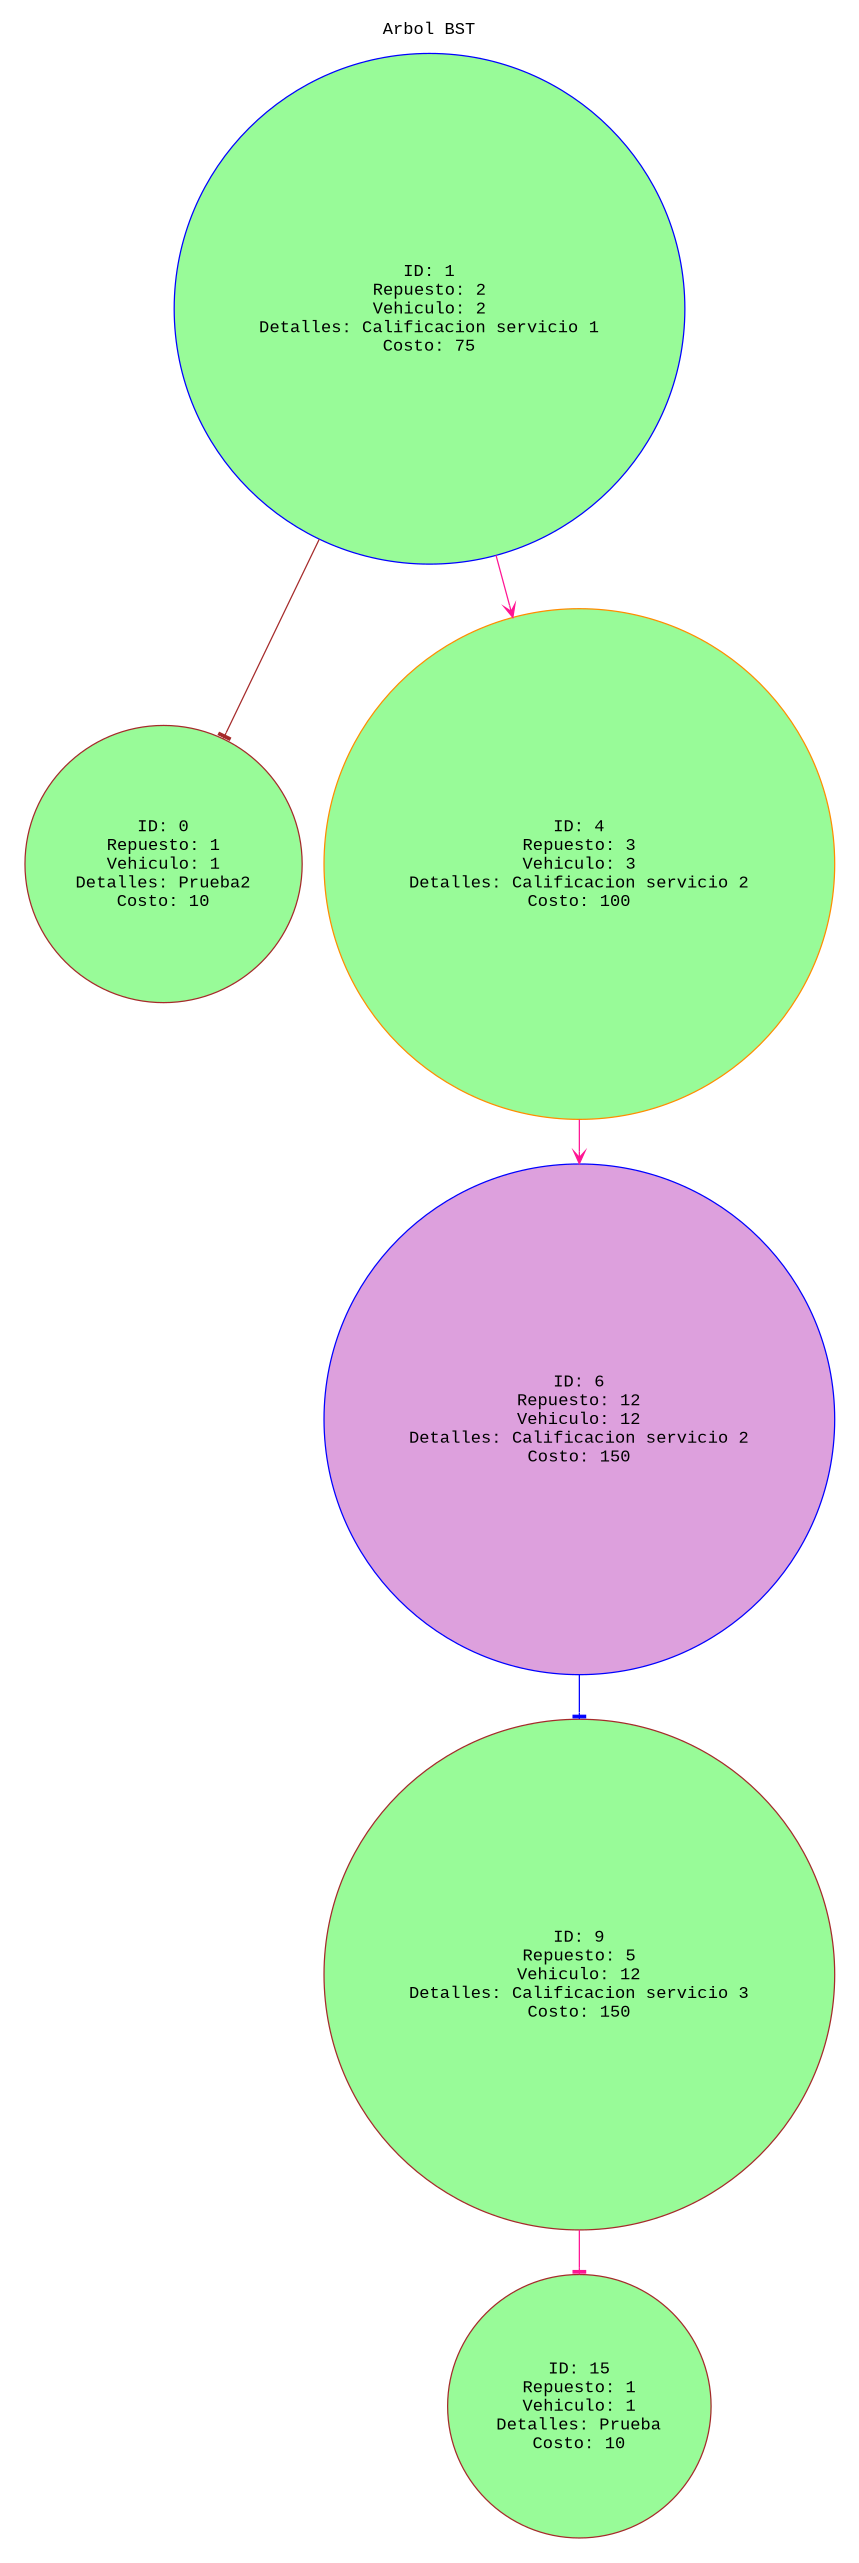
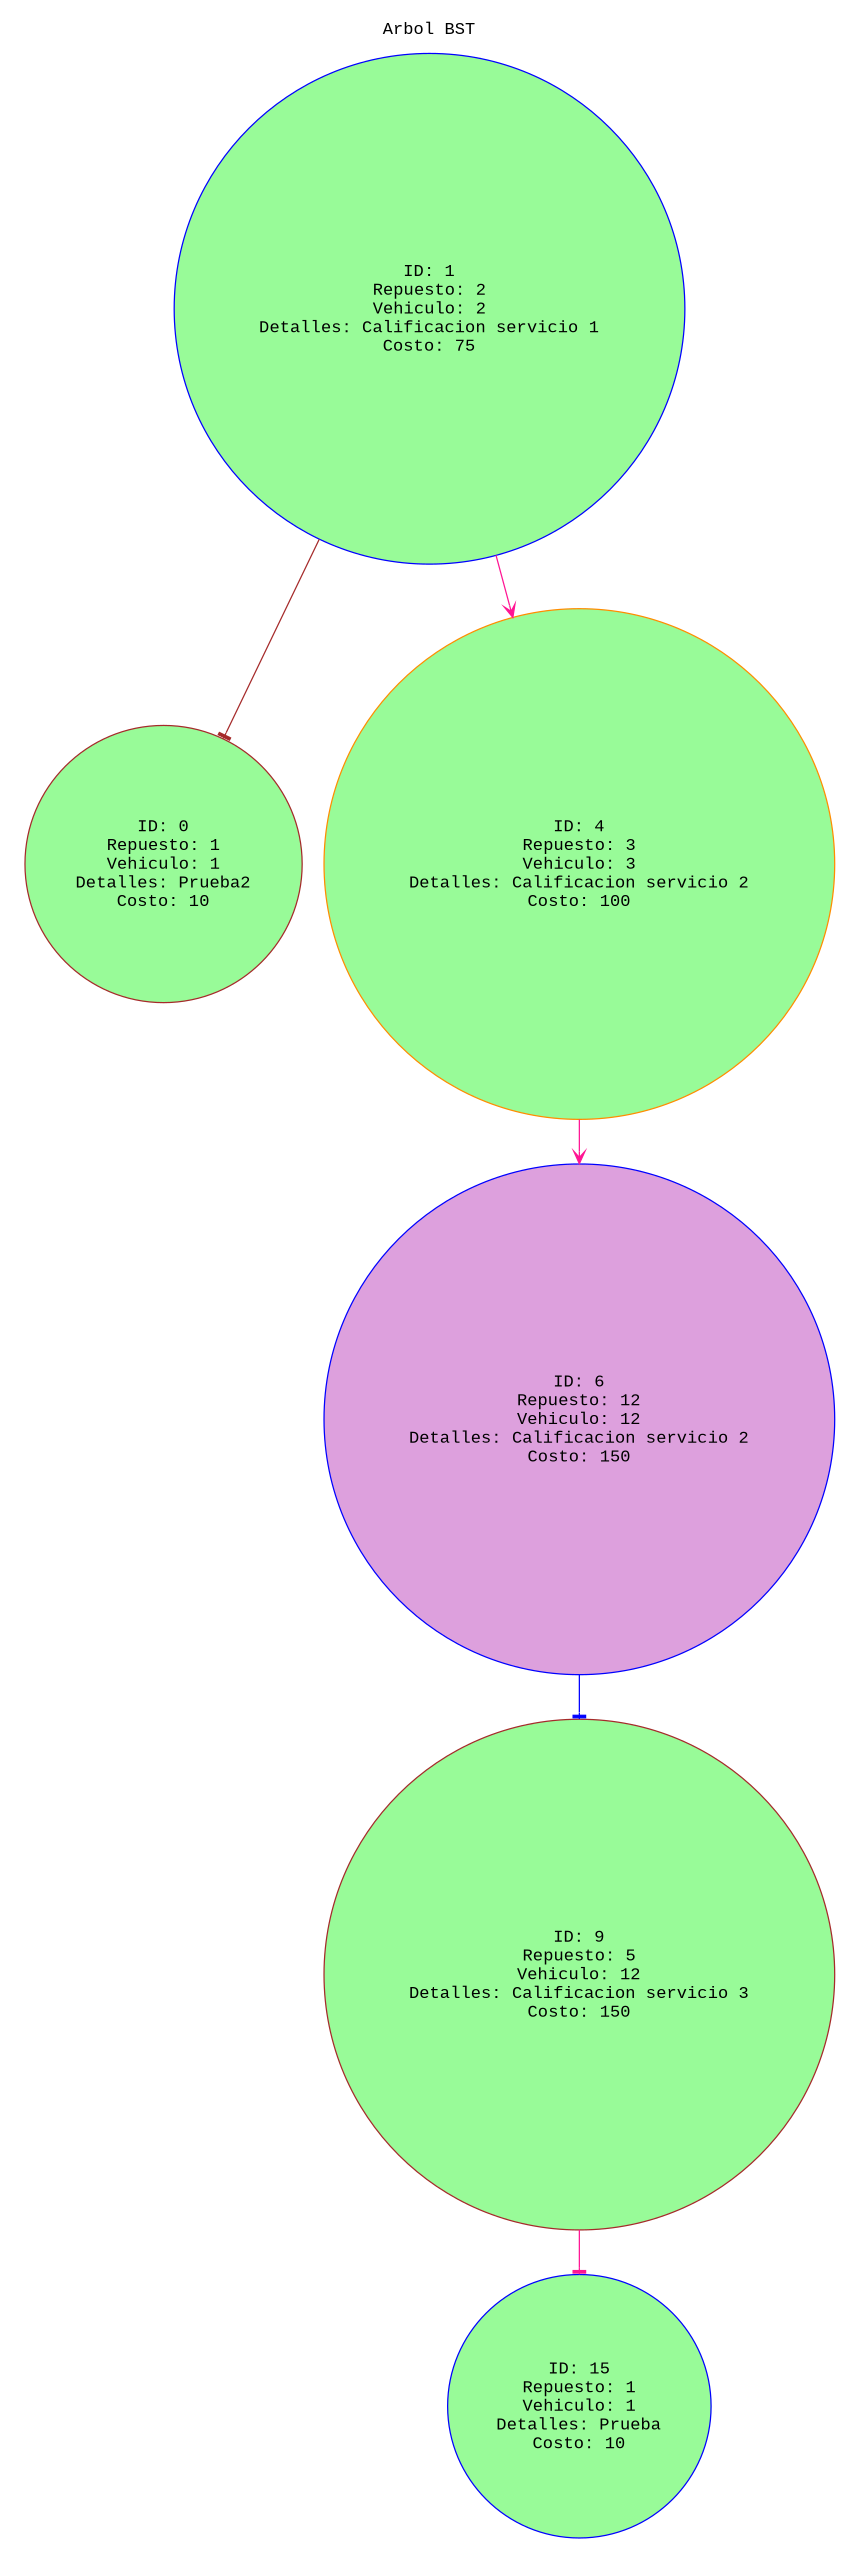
node "ID: 15 Repuesto: 1 Vehiculo: 1 Detalles: Prueba Costo: 10": color brown -> blue
